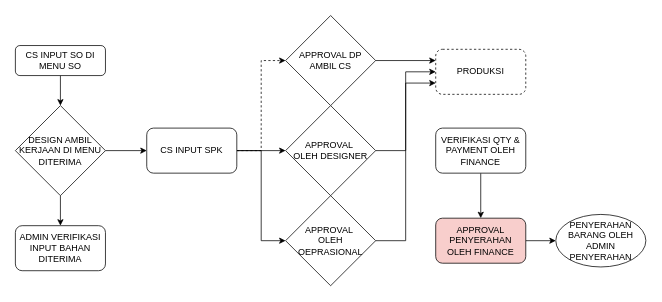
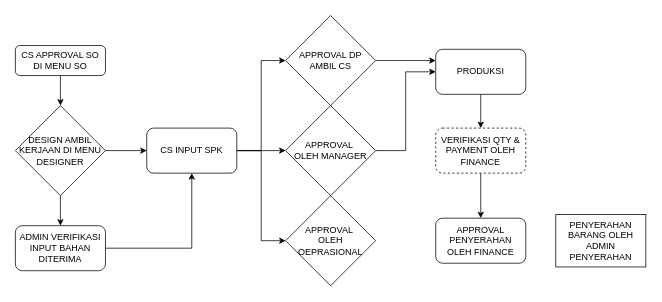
node "CS INPUT SO DI MENU SO": label "CS INPUT SO DI MENU SO" -> "CS APPROVAL SO DI MENU SO"
node "PRODUKSI": style dashed -> solid
edge "CS INPUT SPK" -> "APPROVAL DP AMBIL CS": style dashed -> solid
edge "PRODUKSI" -> "VERIFIKASI QTY & PAYMENT OLEH FINANCE": added
node "DESIGN AMBIL KERJAAN DI MENU DITERIMA": label "DESIGN AMBIL KERJAAN DI MENU DITERIMA" -> "DESIGN AMBIL KERJAAN DI MENU DESIGNER"
node "APPROVAL OLEH DESIGNER": label "APPROVAL OLEH DESIGNER" -> "APPROVAL OLEH MANAGER"
node "VERIFIKASI QTY & PAYMENT OLEH FINANCE": style solid -> dashed
edge "APPROVAL OLEH OEPRASIONAL" -> "PRODUKSI": removed
node "APPROVAL PENYERAHAN OLEH FINANCE": fillcolor #f8cecc -> #ffffff
edge "APPROVAL PENYERAHAN OLEH FINANCE" -> "PENYERAHAN BARANG OLEH ADMIN PENYERAHAN": removed
node "PENYERAHAN BARANG OLEH ADMIN PENYERAHAN": shape ellipse -> rectangle
edge "ADMIN VERIFIKASI INPUT BAHAN DITERIMA" -> "CS INPUT SPK": added
